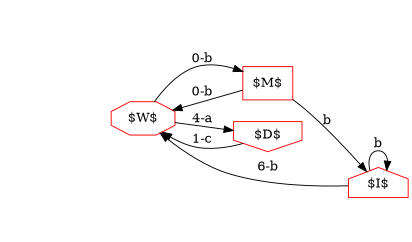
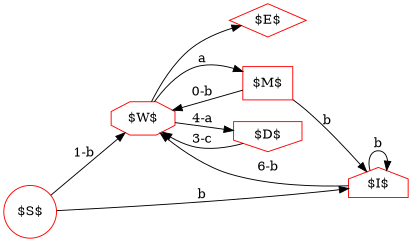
node "$E$": added
edge "$W$" -> "$M$": label "0-b" -> "a"
edge "$D$" -> "$W$": label "1-c" -> "3-c"
node "$S$": added
